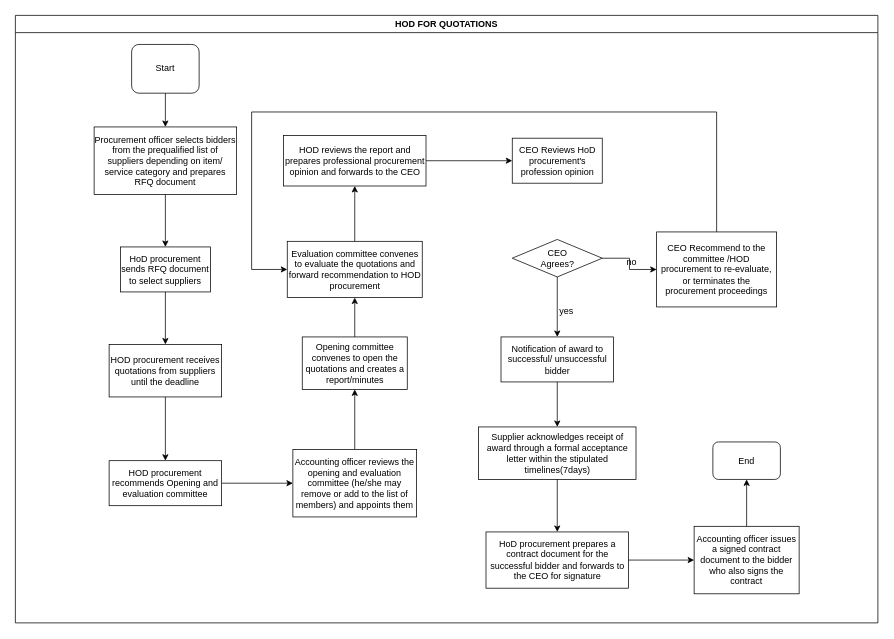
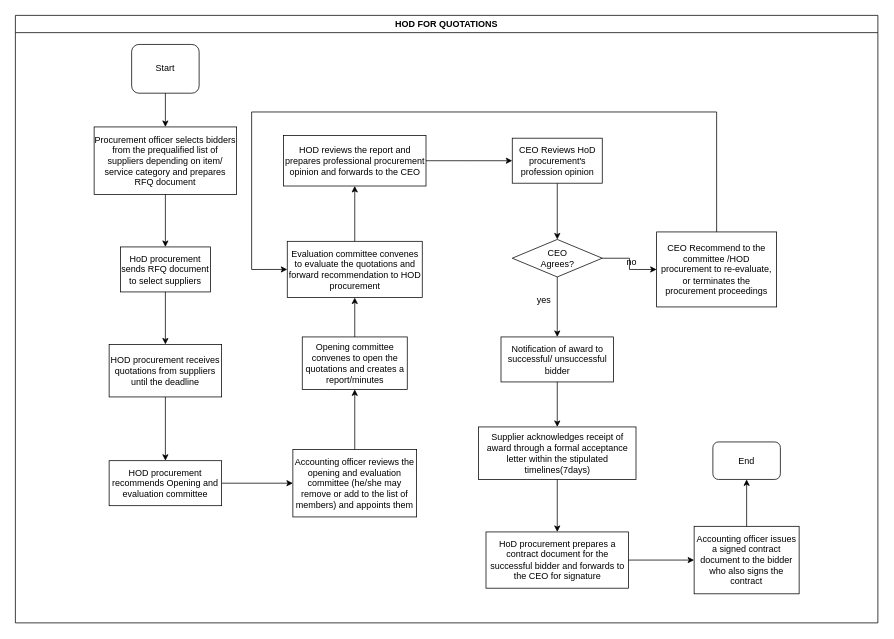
edge "CEO Reviews HoD procurement's profession opinion" -> "CEO Agrees?": added
node "yes": moved (567, 311) -> (544, 300)
